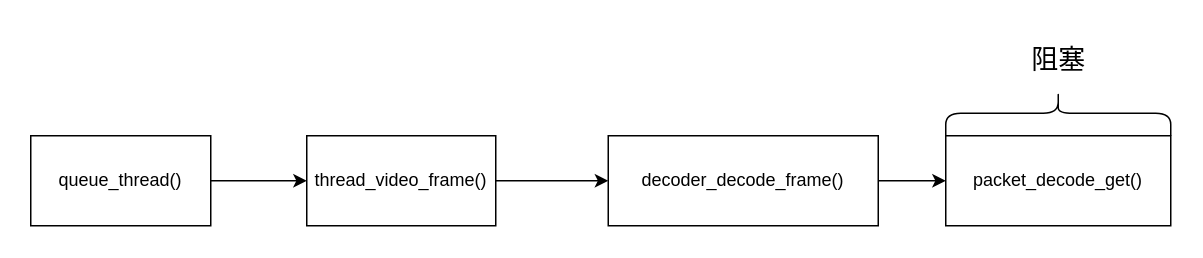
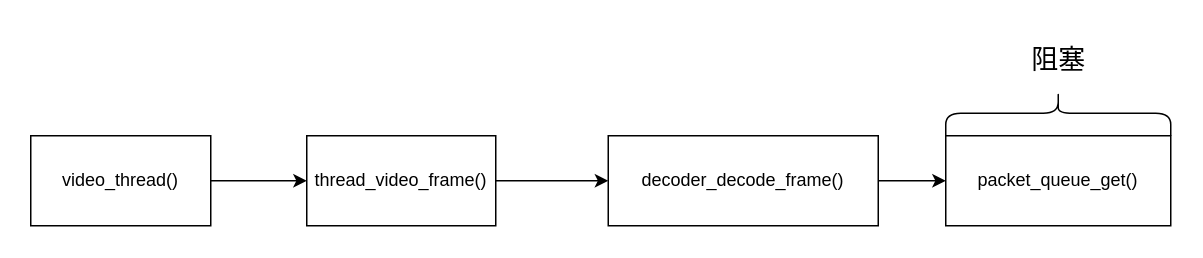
node "queue_thread()": label "queue_thread()" -> "video_thread()"
node "packet_decode_get()": label "packet_decode_get()" -> "packet_queue_get()"
